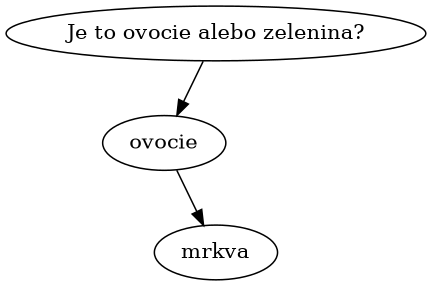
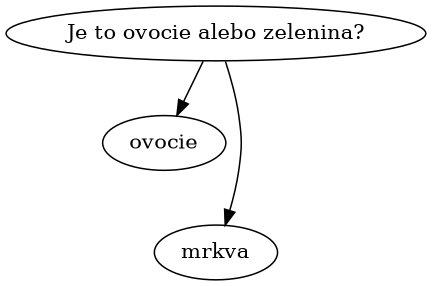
edge "ovocie" -> "mrkva": now "Je to ovocie alebo zelenina?" -> "mrkva"
